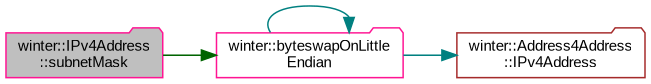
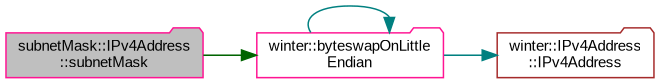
node "winter::IPv4Address ::subnetMask": label "winter::IPv4Address ::subnetMask" -> "subnetMask::IPv4Address ::subnetMask"
node "winter::Address4Address ::IPv4Address": label "winter::Address4Address ::IPv4Address" -> "winter::IPv4Address ::IPv4Address"
